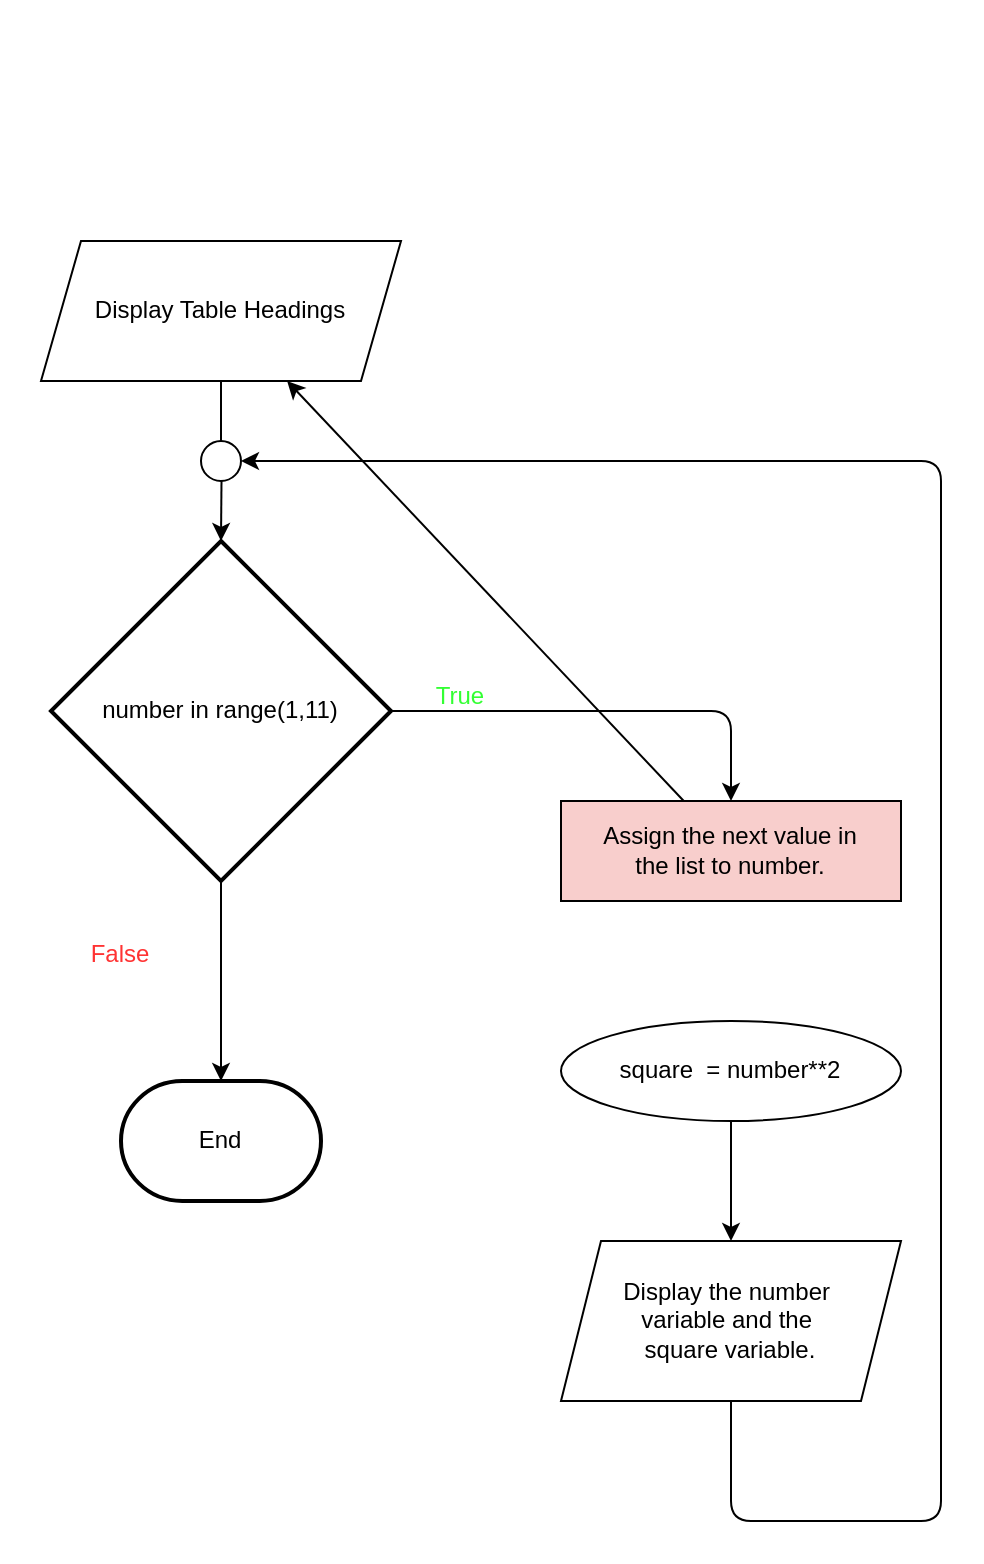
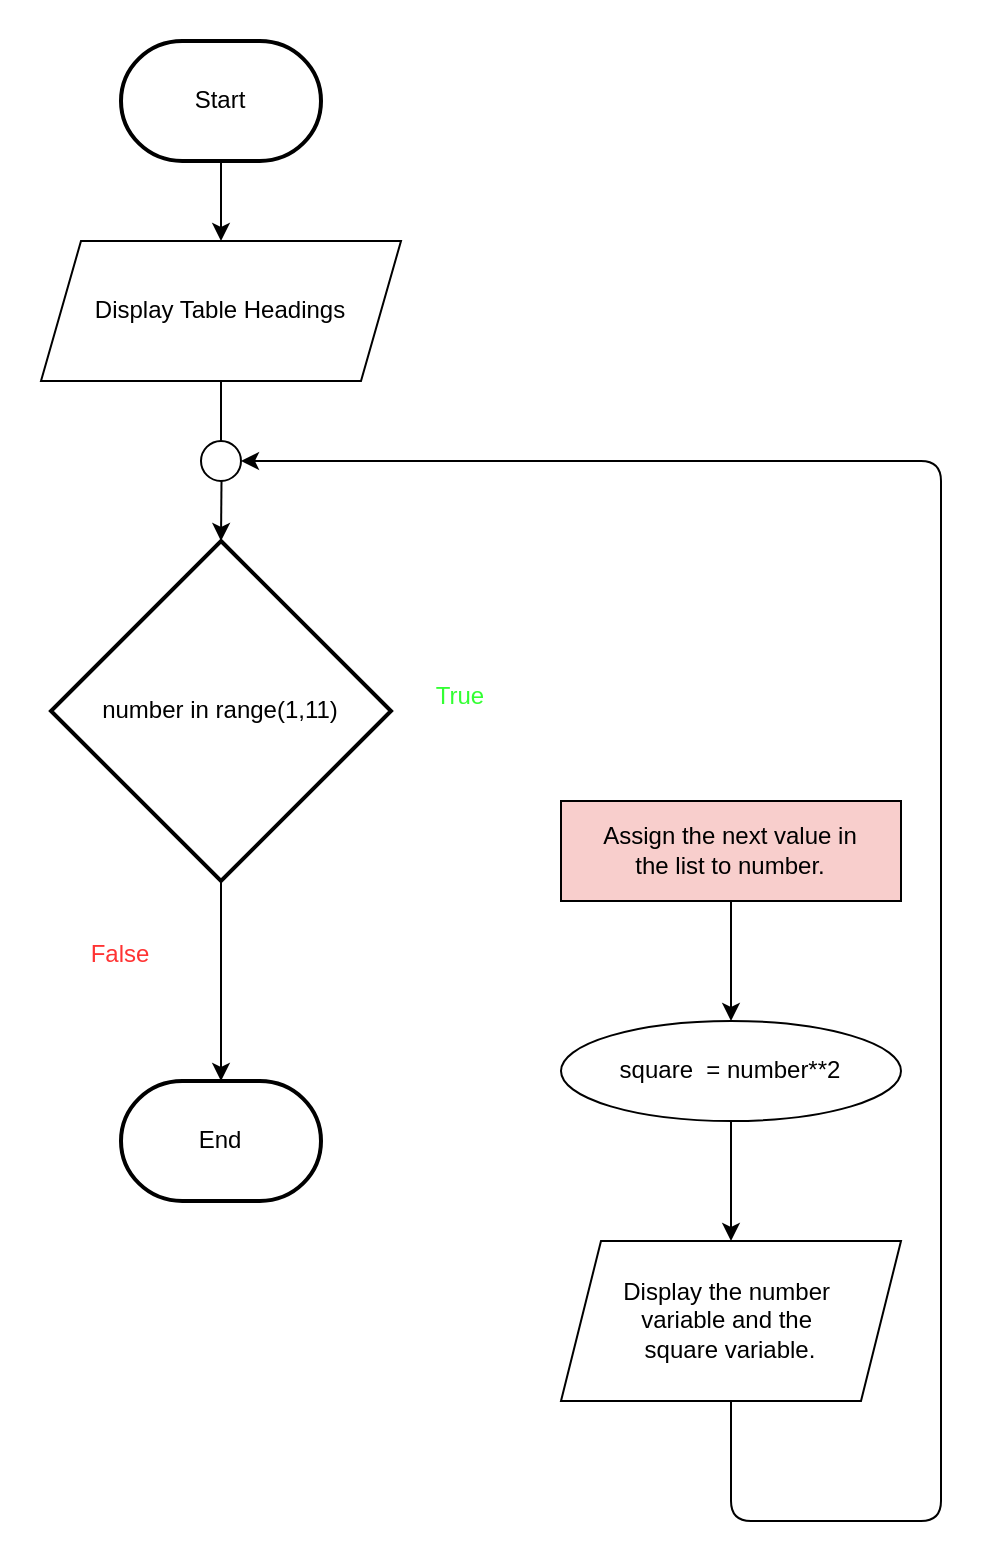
node "Start": added
edge "Start" -> "Display Table Headings": added
edge "Assign the next value in the list to number." -> "Display Table Headings": now "Assign the next value in the list to number." -> "square = number**2"
edge "number in range(1,11)" -> "Assign the next value in the list to number.": removed
